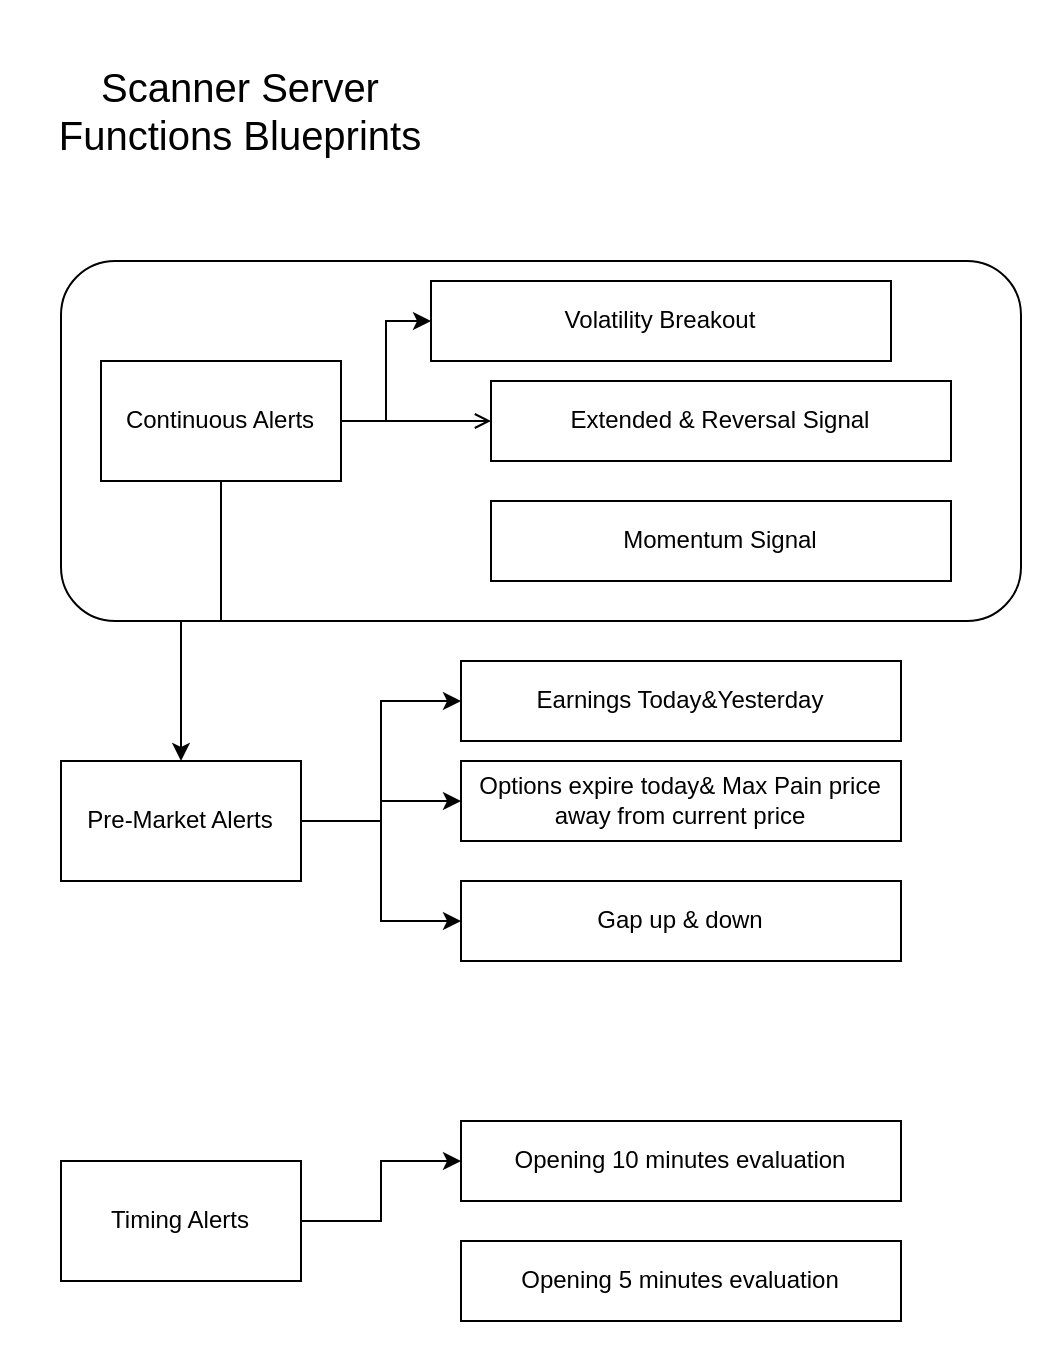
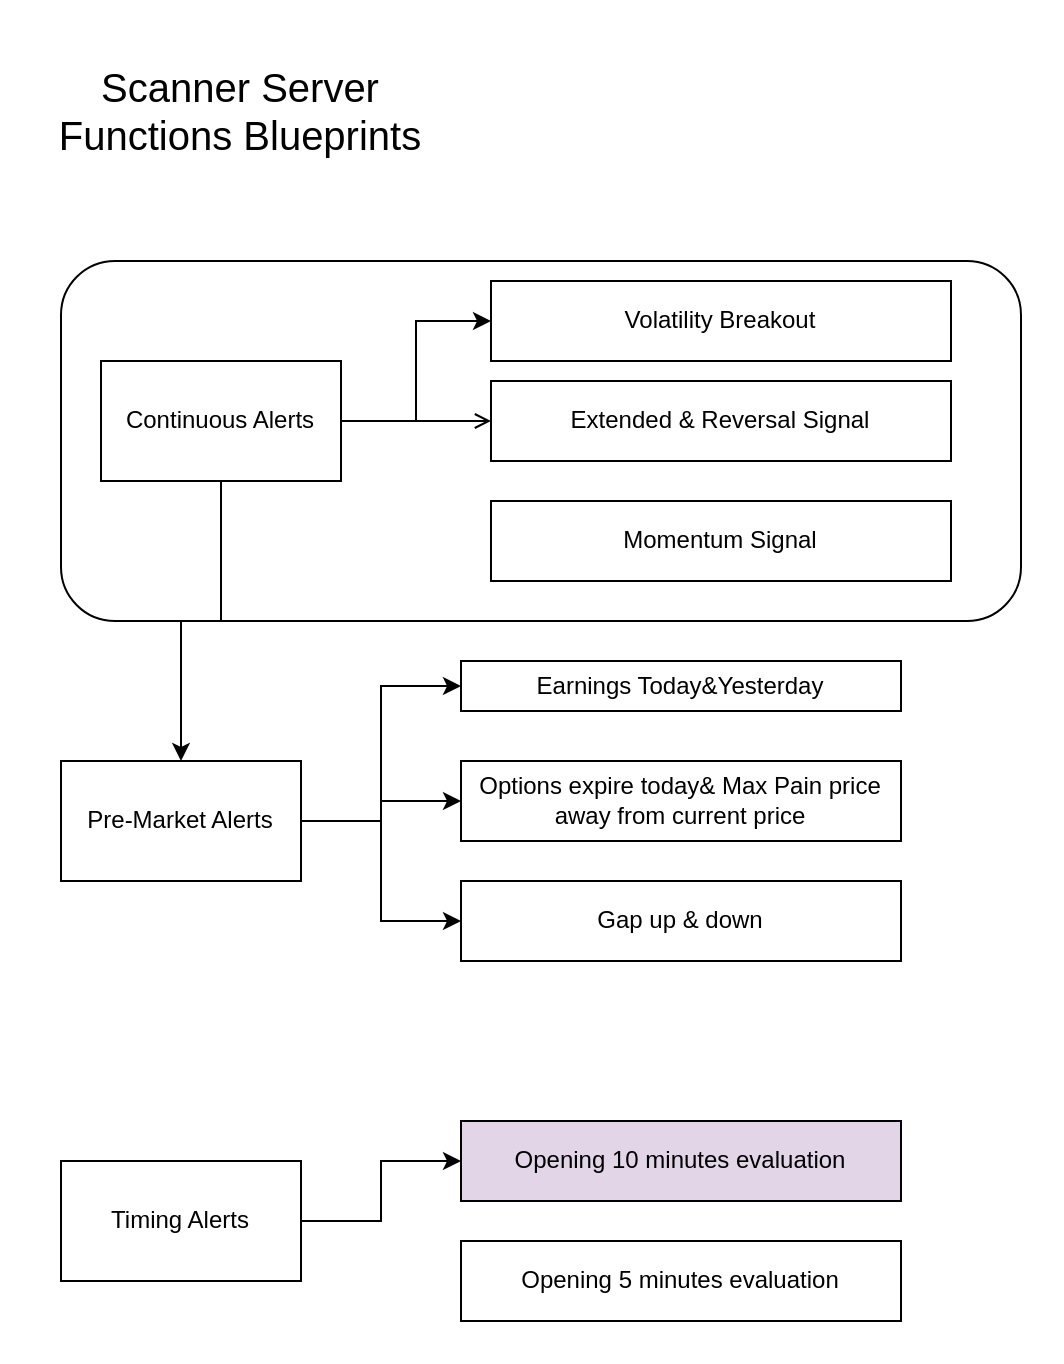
node "Volatility Breakout": moved (661, 321) -> (721, 321)
node "Earnings Today&Yesterday": size 440x80 -> 440x50
node "Opening 10 minutes evaluation": fillcolor #ffffff -> #e1d5e7
